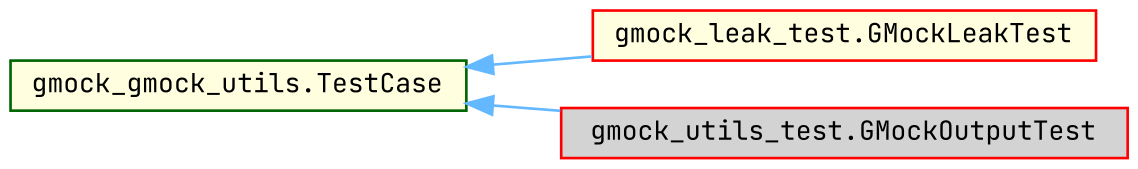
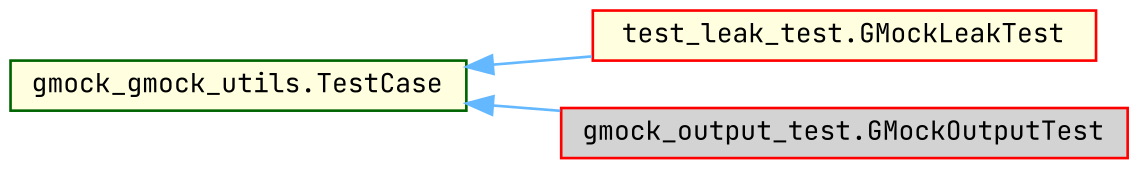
node "gmock_leak_test.GMockLeakTest": label "gmock_leak_test.GMockLeakTest" -> "test_leak_test.GMockLeakTest"
node "gmock_utils_test.GMockOutputTest": label "gmock_utils_test.GMockOutputTest" -> "gmock_output_test.GMockOutputTest"
